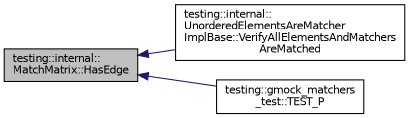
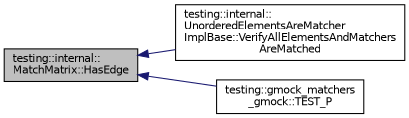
node "testing::gmock_matchers _test::TEST_P": label "testing::gmock_matchers _test::TEST_P" -> "testing::gmock_matchers _gmock::TEST_P"
